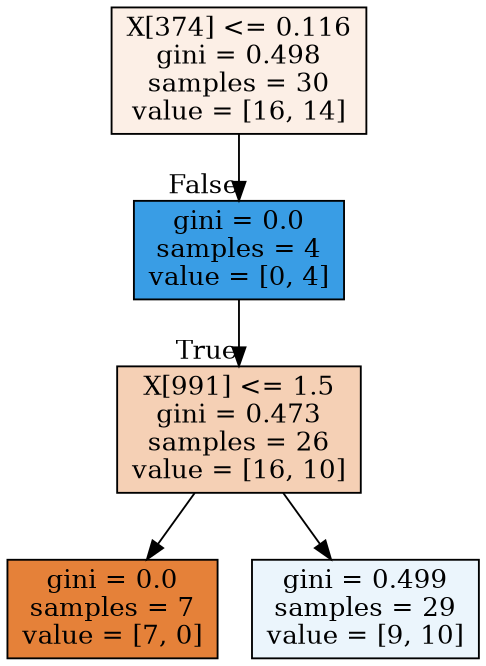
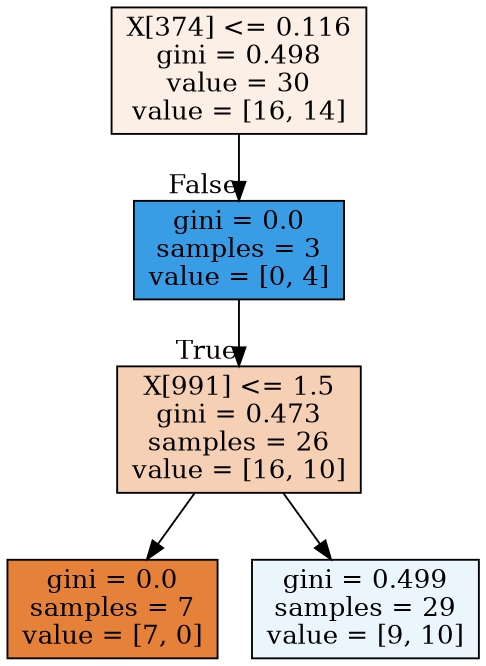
node "X[374] <= 0.116 gini = 0.498 samples = 30 value = [16, 14]": label "X[374] <= 0.116 gini = 0.498 samples = 30 value = [16, 14]" -> "X[374] <= 0.116 gini = 0.498 value = 30 value = [16, 14]"
node "gini = 0.0 samples = 4 value = [0, 4]": label "gini = 0.0 samples = 4 value = [0, 4]" -> "gini = 0.0 samples = 3 value = [0, 4]"
